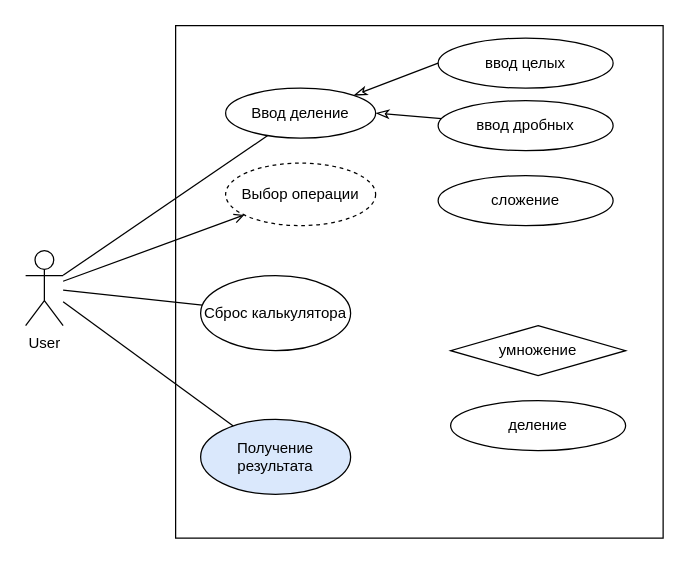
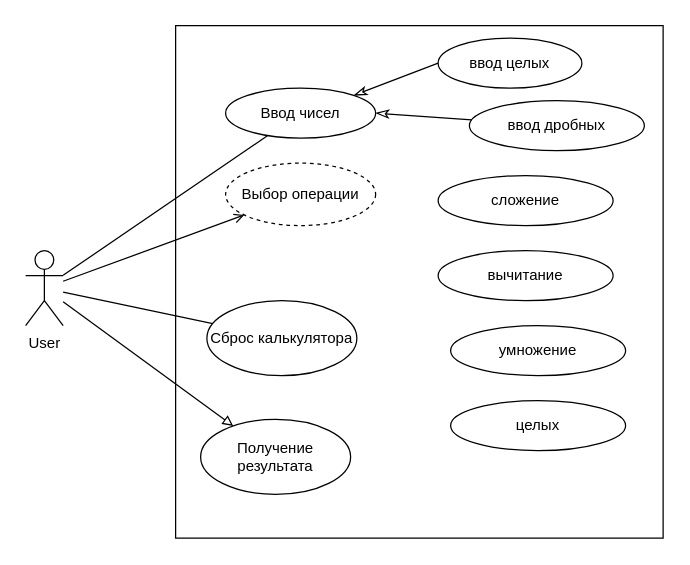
node "ввод целых": size 175x50 -> 144x50
node "Ввод деление": label "Ввод деление" -> "Ввод чисел"
node "ввод дробных": moved (526, 126) -> (557, 126)
node "вычитание": added
node "Сброс калькулятора": moved (276, 313) -> (282, 338)
node "умножение": shape diamond -> ellipse
edge "User" -- "Получение результата": arrowhead none -> block
node "деление": label "деление" -> "целых"
node "Получение результата": fillcolor #dae8fc -> #ffffff
